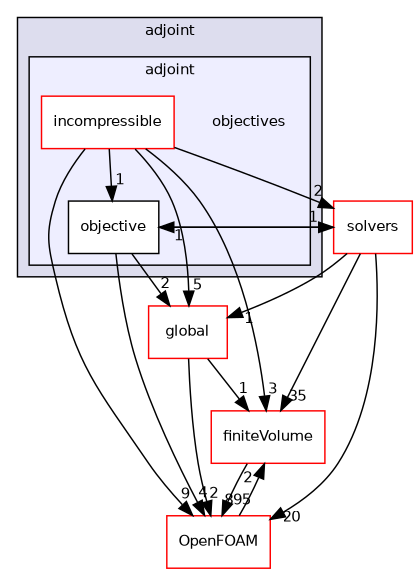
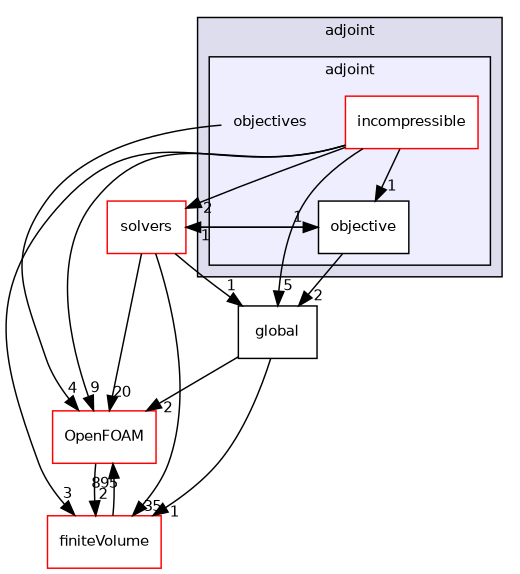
node "global": color red -> black
edge "objective" -> "OpenFOAM": now "objectives" -> "OpenFOAM"
